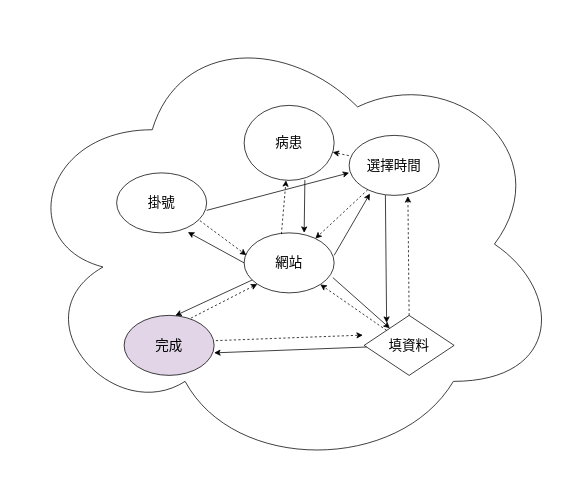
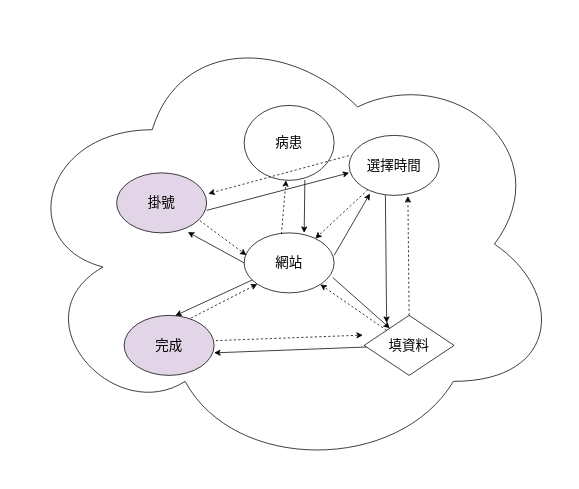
edge "選擇時間" -> "病患": now "選擇時間" -> "掛號"
node "掛號": fillcolor #ffffff -> #e1d5e7
